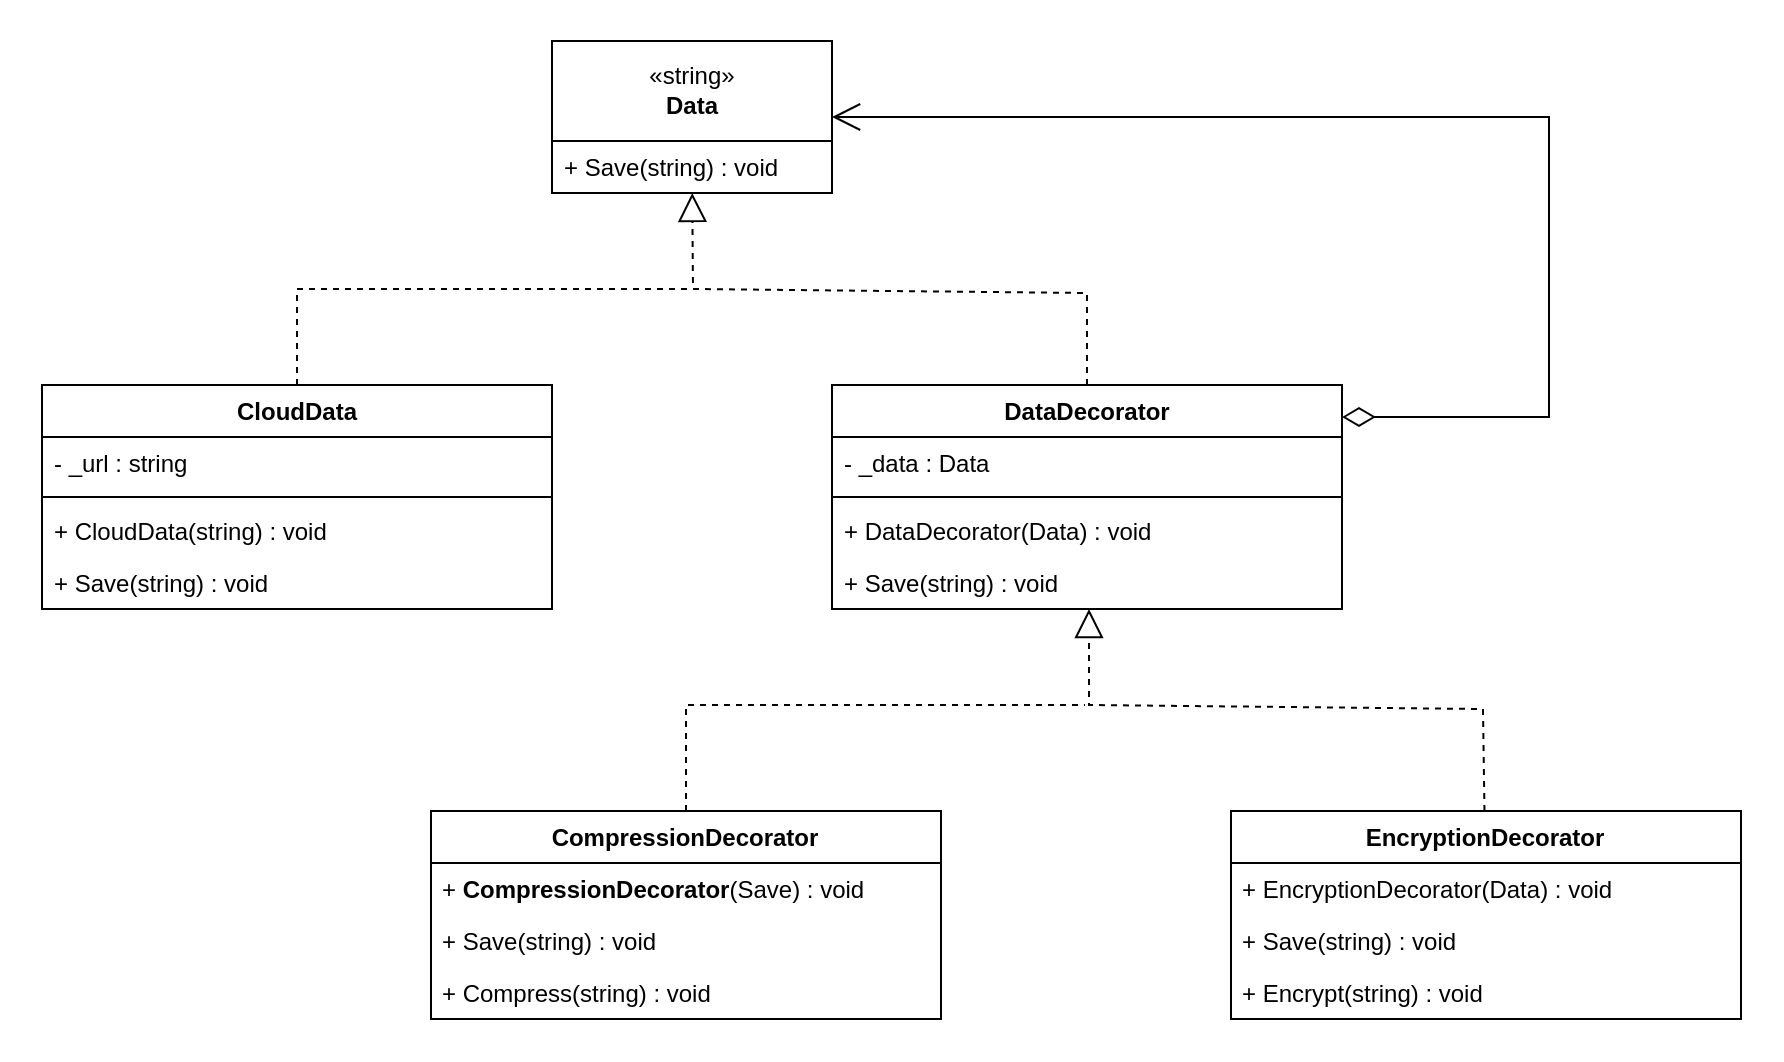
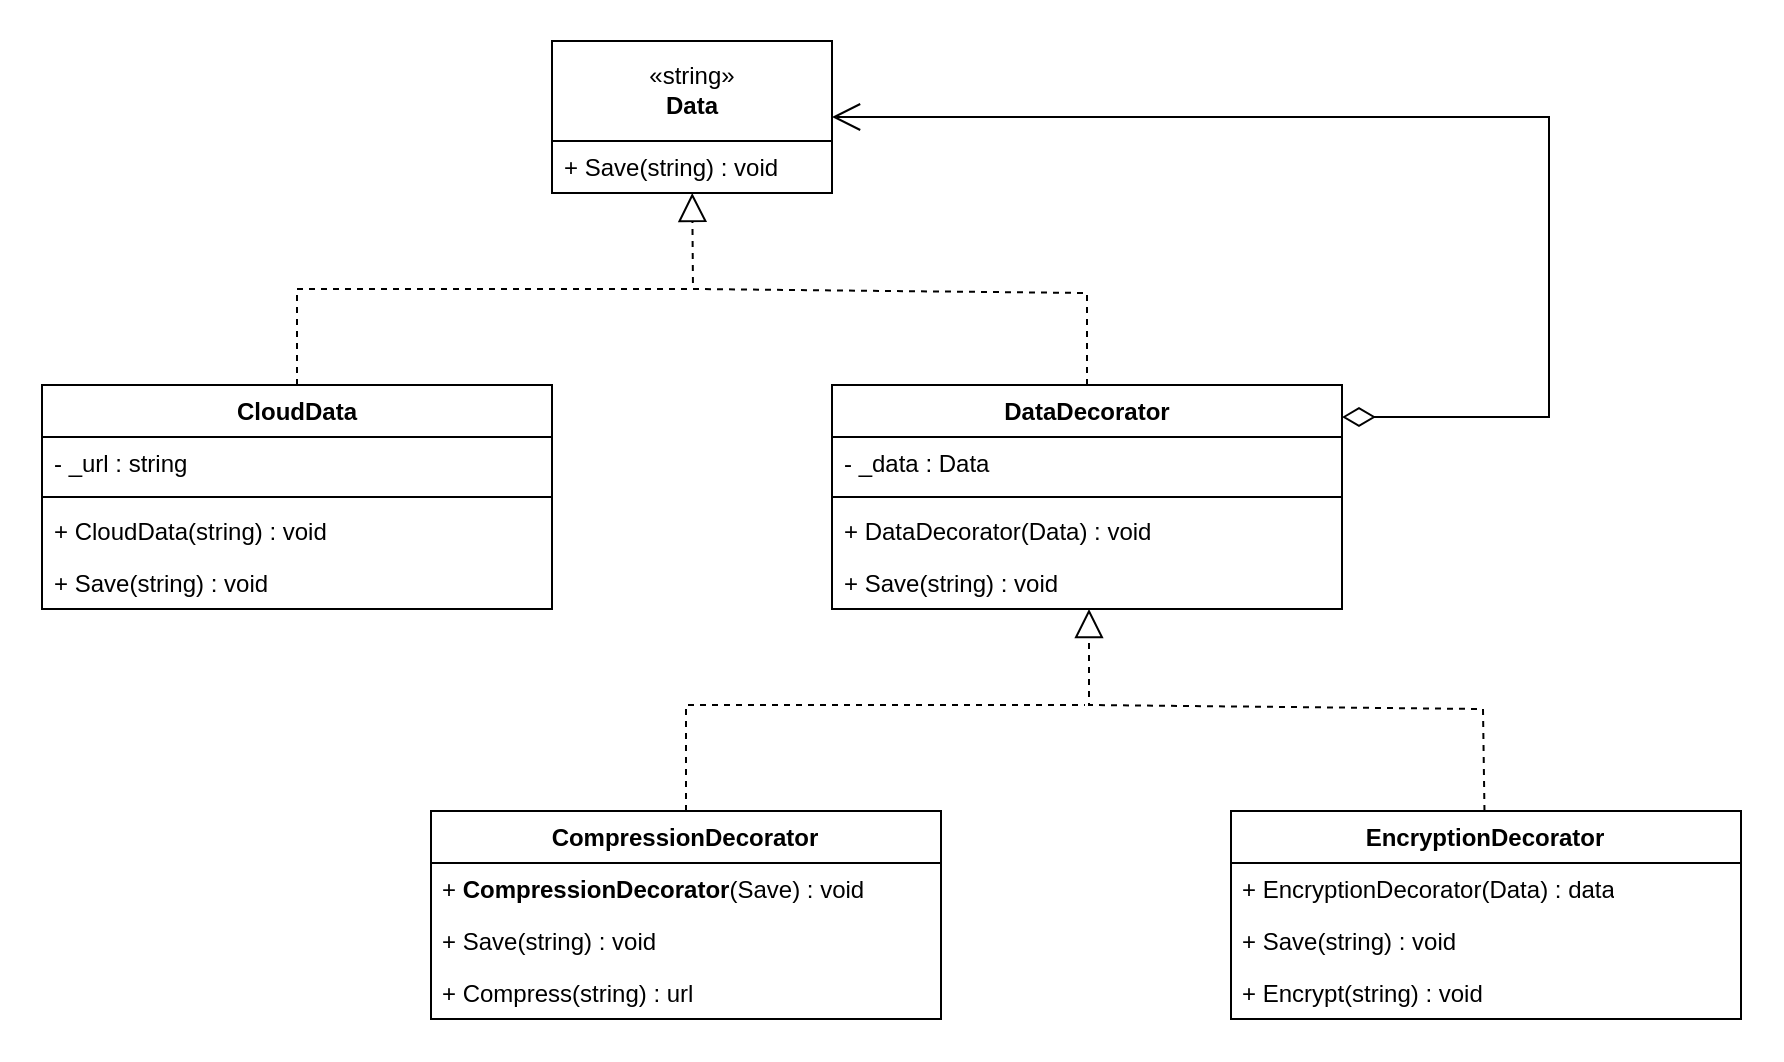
node "+ EncryptionDecorator(Data) : void": label "+ EncryptionDecorator(Data) : void" -> "+ EncryptionDecorator(Data) : data"
node "+ Compress(string) : void": label "+ Compress(string) : void" -> "+ Compress(string) : url"
